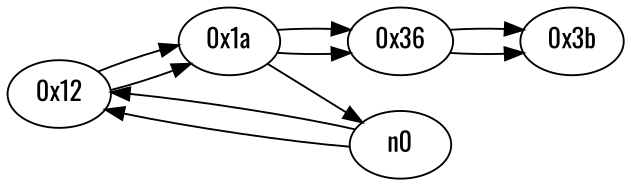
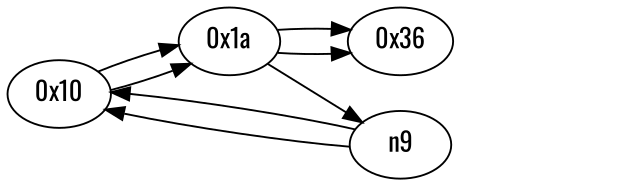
node "0x3b": removed
node "0x12": label "0x12" -> "0x10"
node "n0": label "n0" -> "n9"
